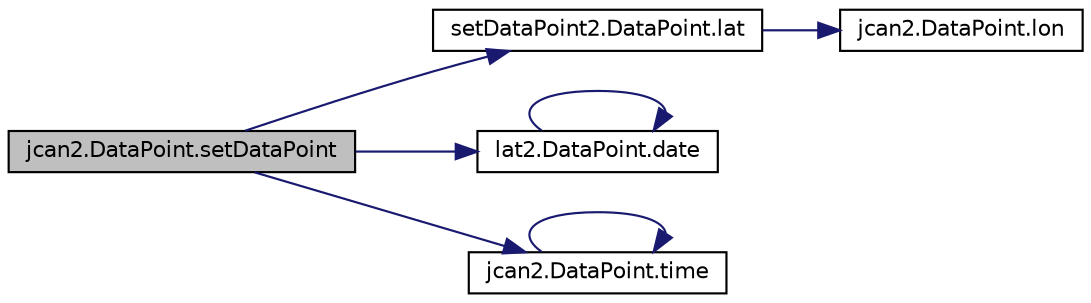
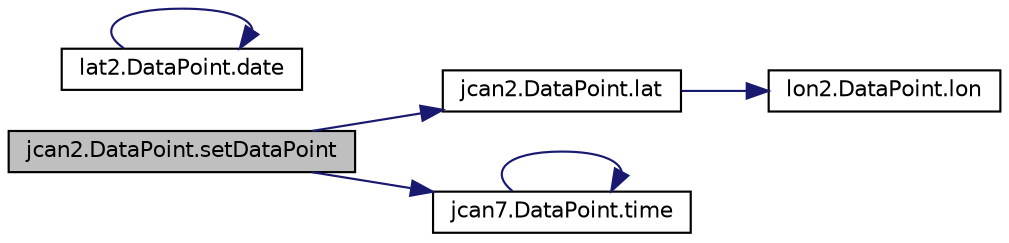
node "setDataPoint2.DataPoint.lat": label "setDataPoint2.DataPoint.lat" -> "jcan2.DataPoint.lat"
node "jcan2.DataPoint.lon": label "jcan2.DataPoint.lon" -> "lon2.DataPoint.lon"
edge "jcan2.DataPoint.setDataPoint" -> "lat2.DataPoint.date": removed
node "jcan2.DataPoint.time": label "jcan2.DataPoint.time" -> "jcan7.DataPoint.time"
